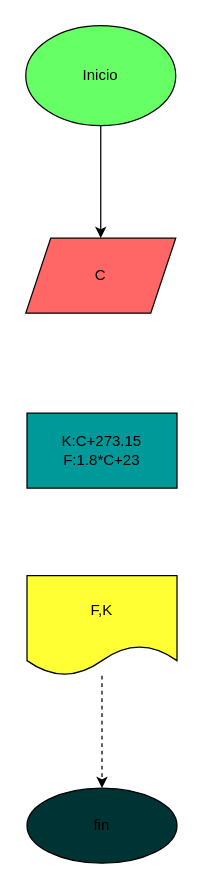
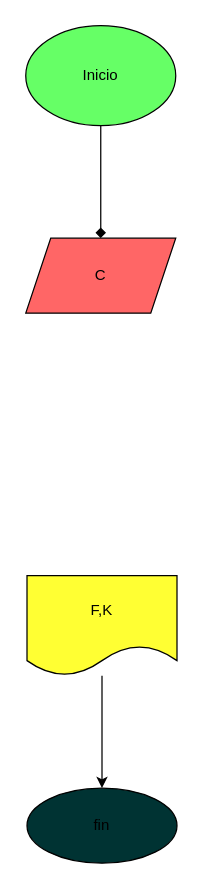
edge "Inicio" -> "C": arrowhead classic -> diamond
node "K:C+273.15 F:1.8*C+23": removed
edge "F,K" -> "fin": style dashed -> solid
